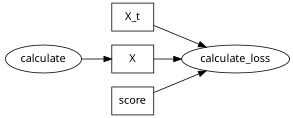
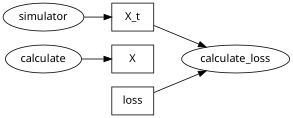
node "simulator": added
edge "X" -> "calculate_loss": removed
node "score": label "score" -> "loss"
